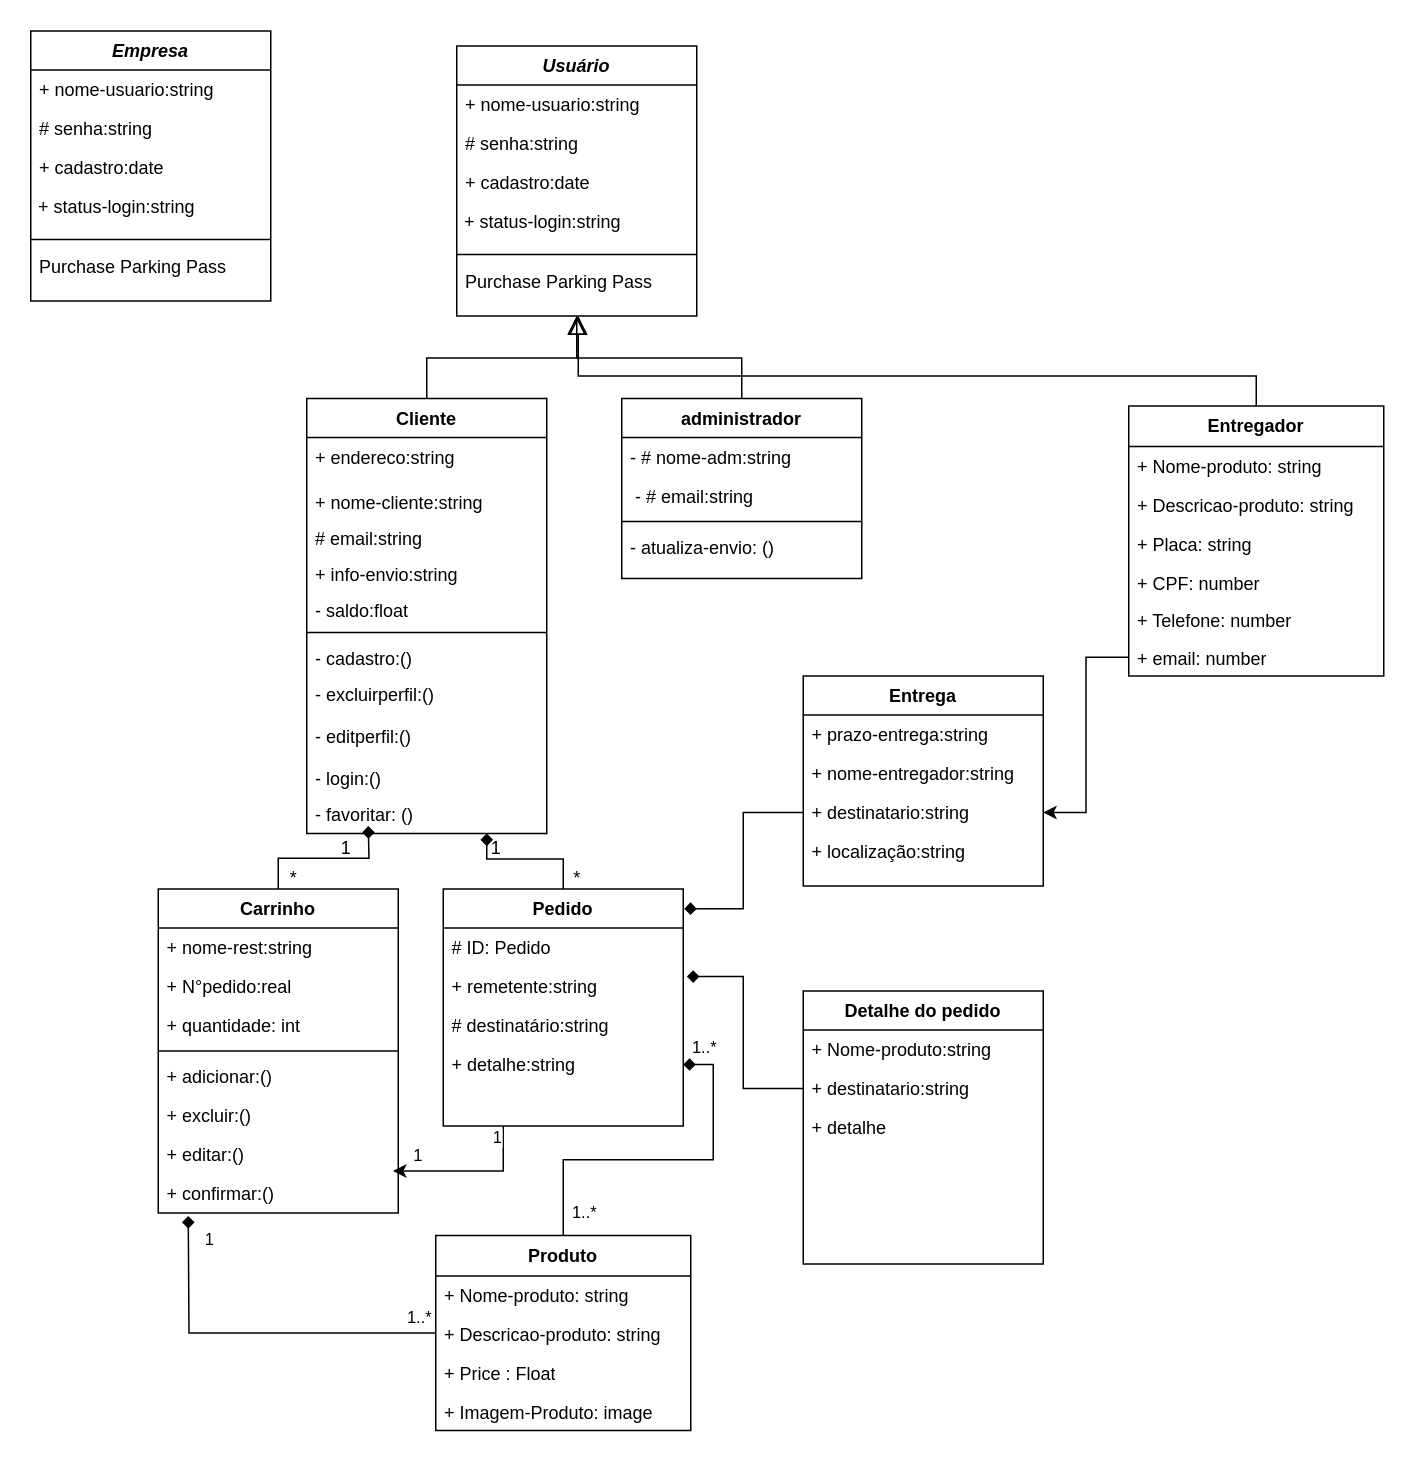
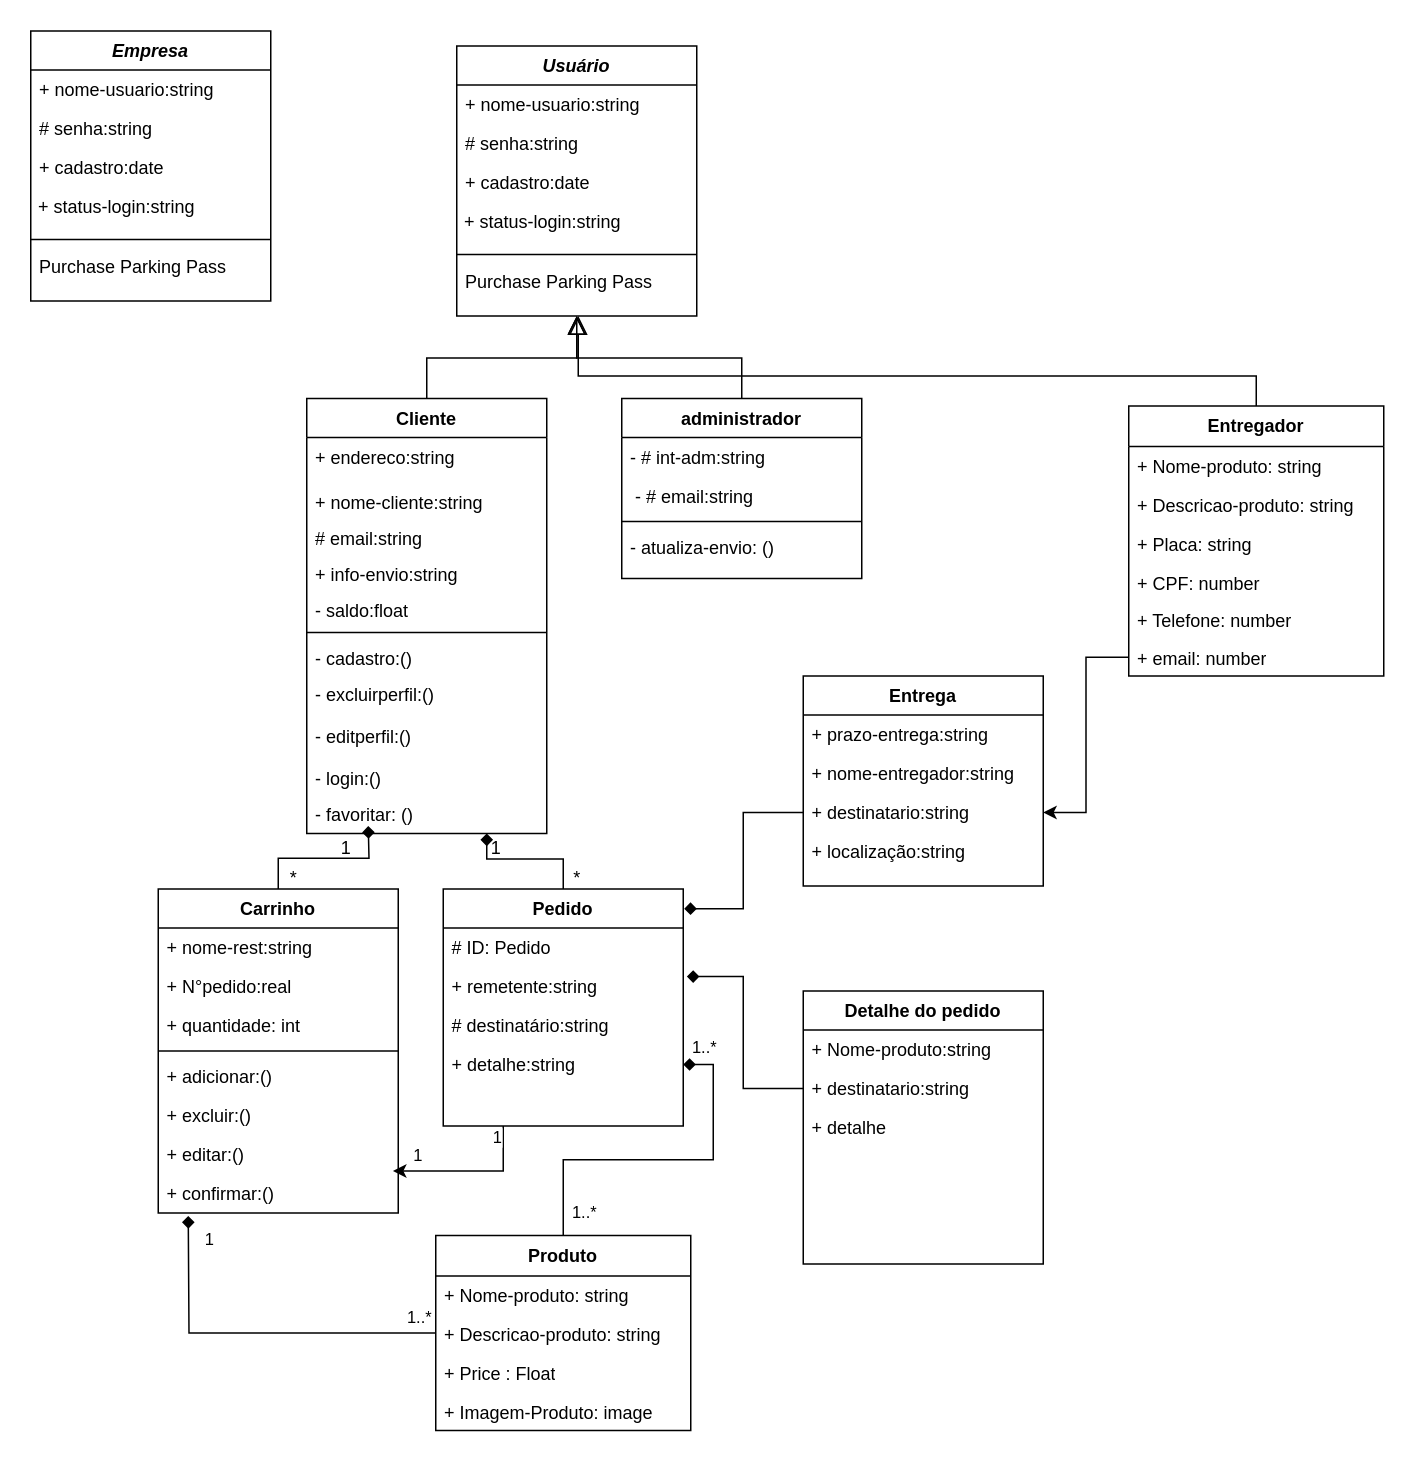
node "- # nome-adm:string": label "- # nome-adm:string" -> "- # int-adm:string"
